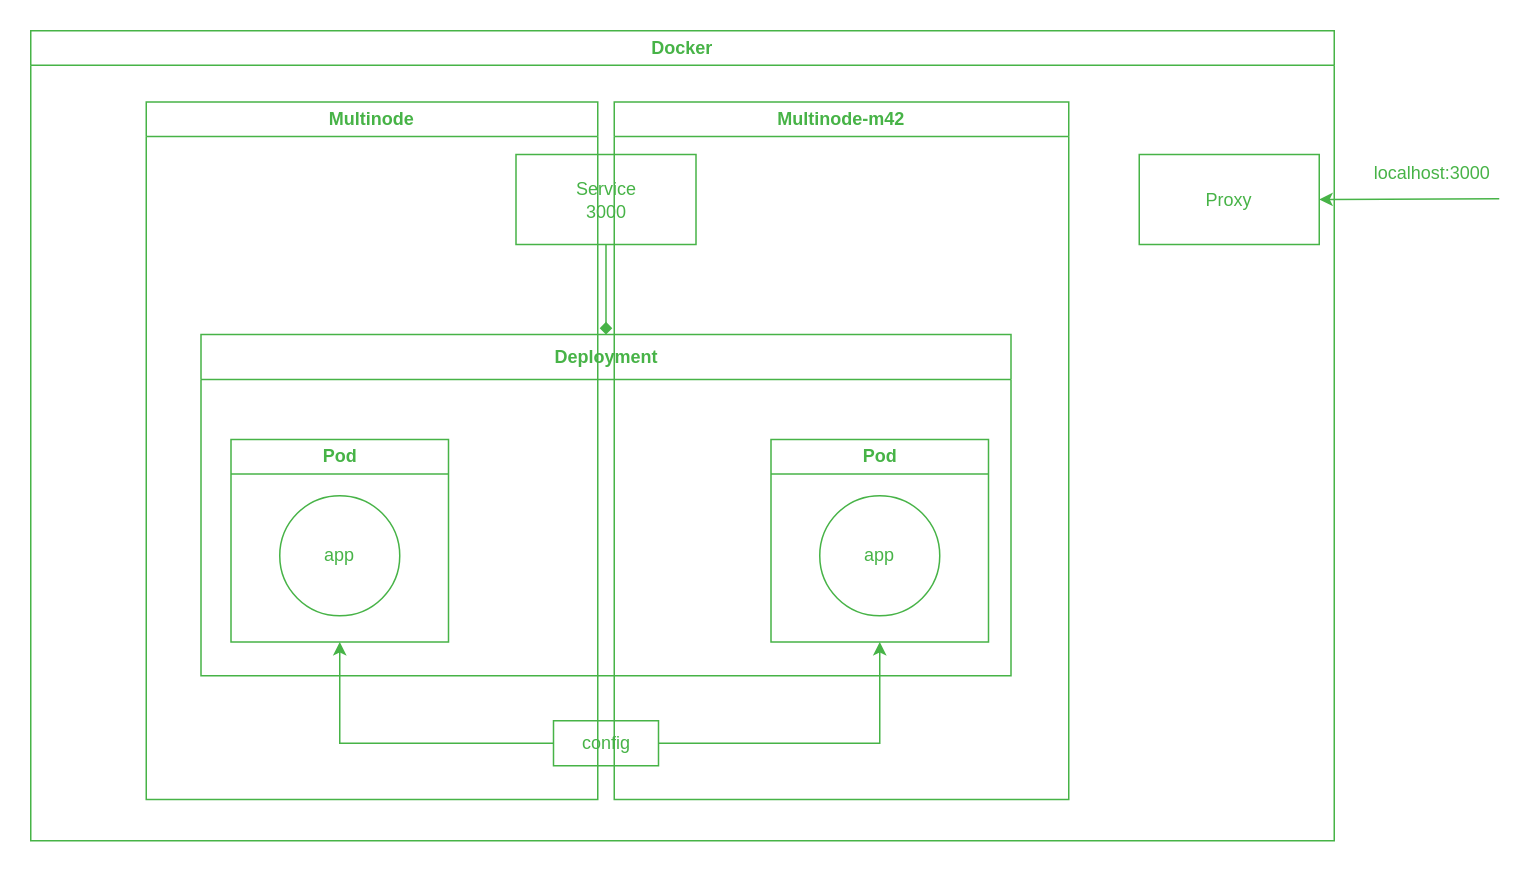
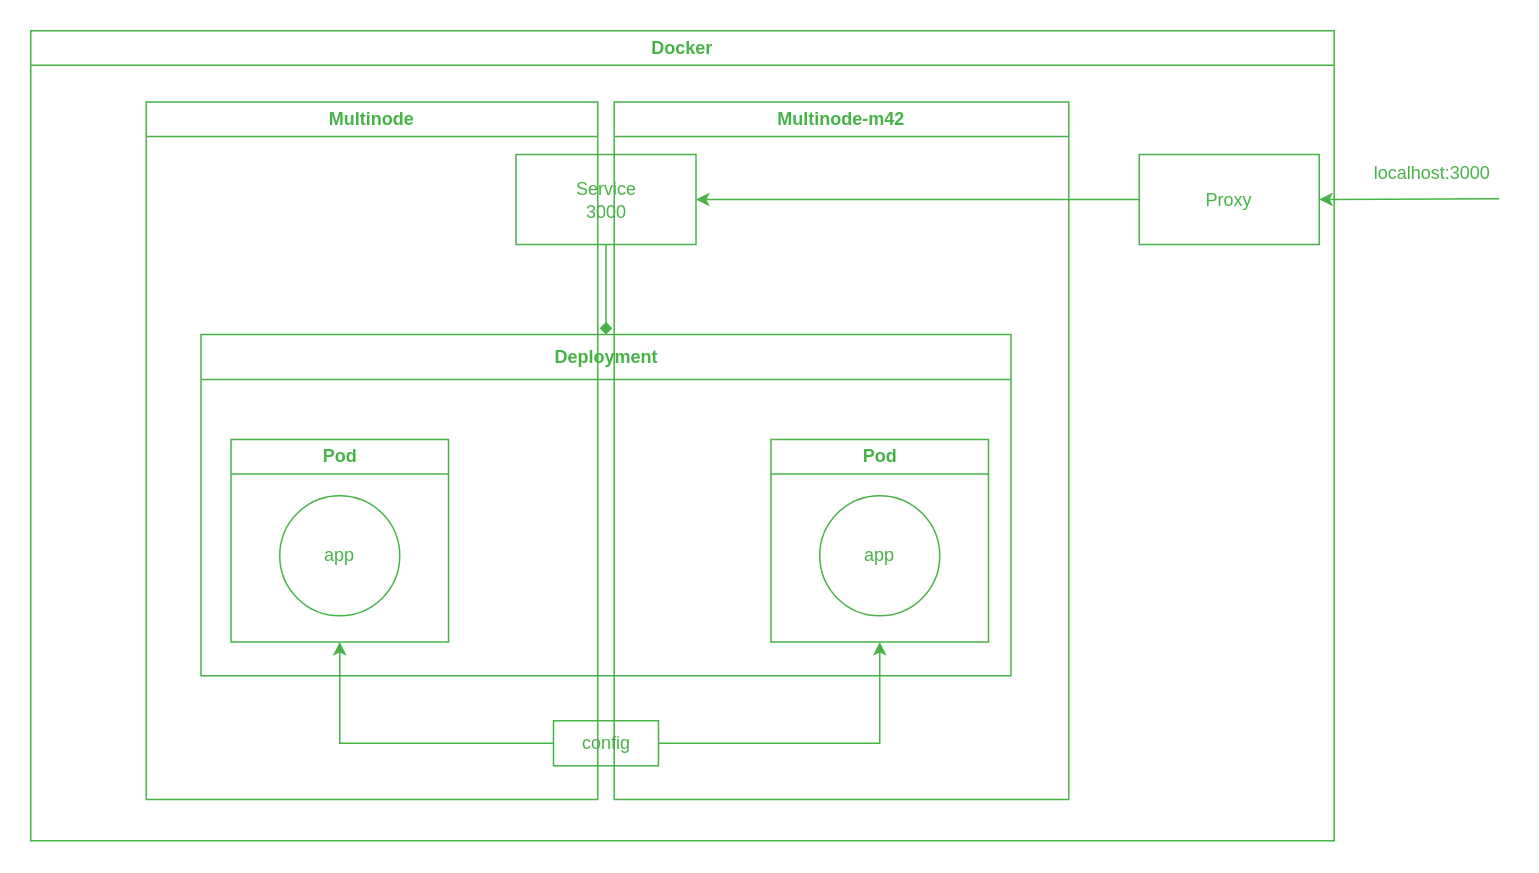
edge "Proxy" -> "Service 3000": added
